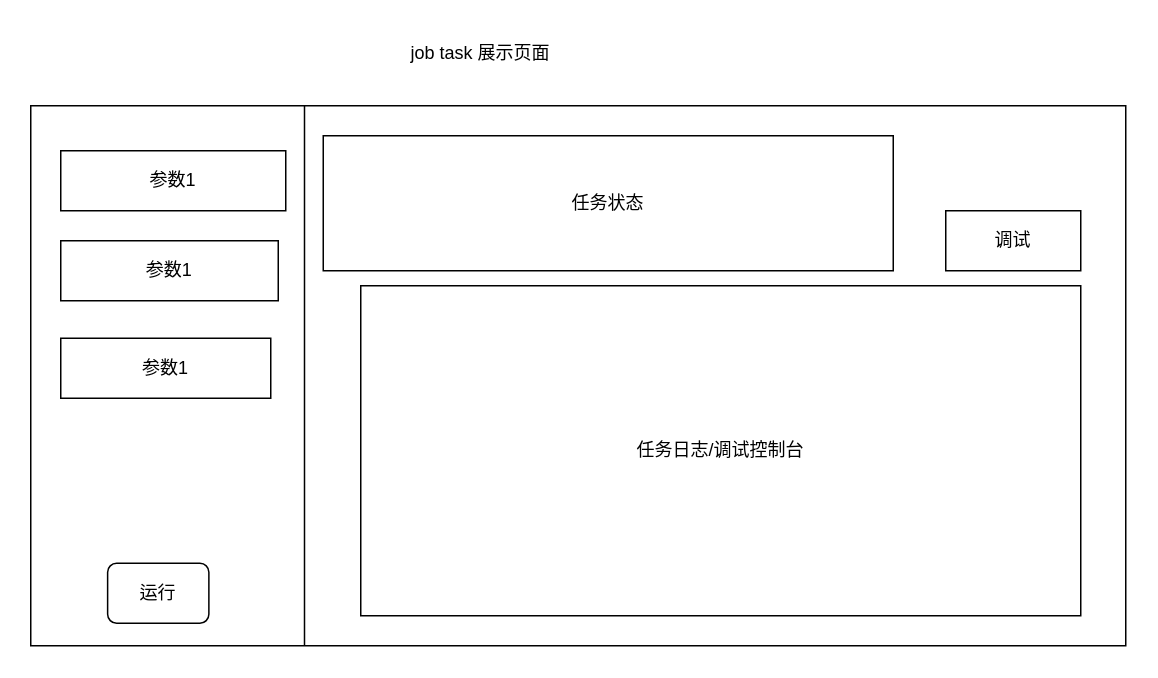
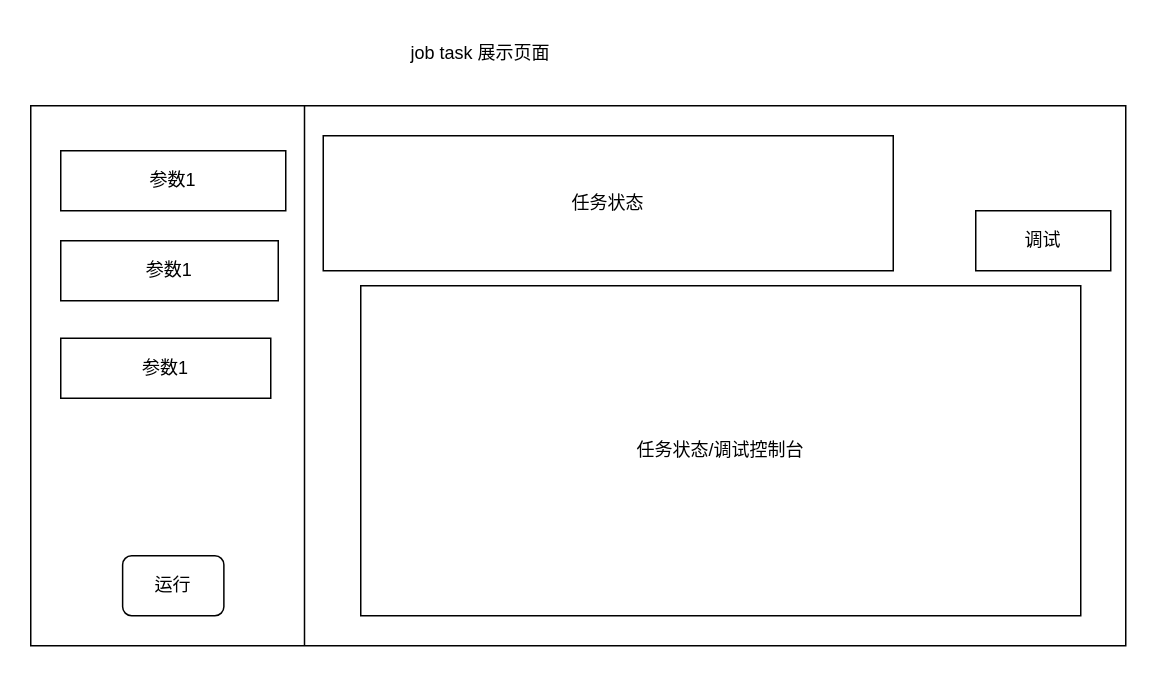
node "调试": moved (1013, 241) -> (1043, 241)
node "任务日志/调试控制台": label "任务日志/调试控制台" -> "任务状态/调试控制台"
node "运行": moved (158, 593) -> (173, 586)
